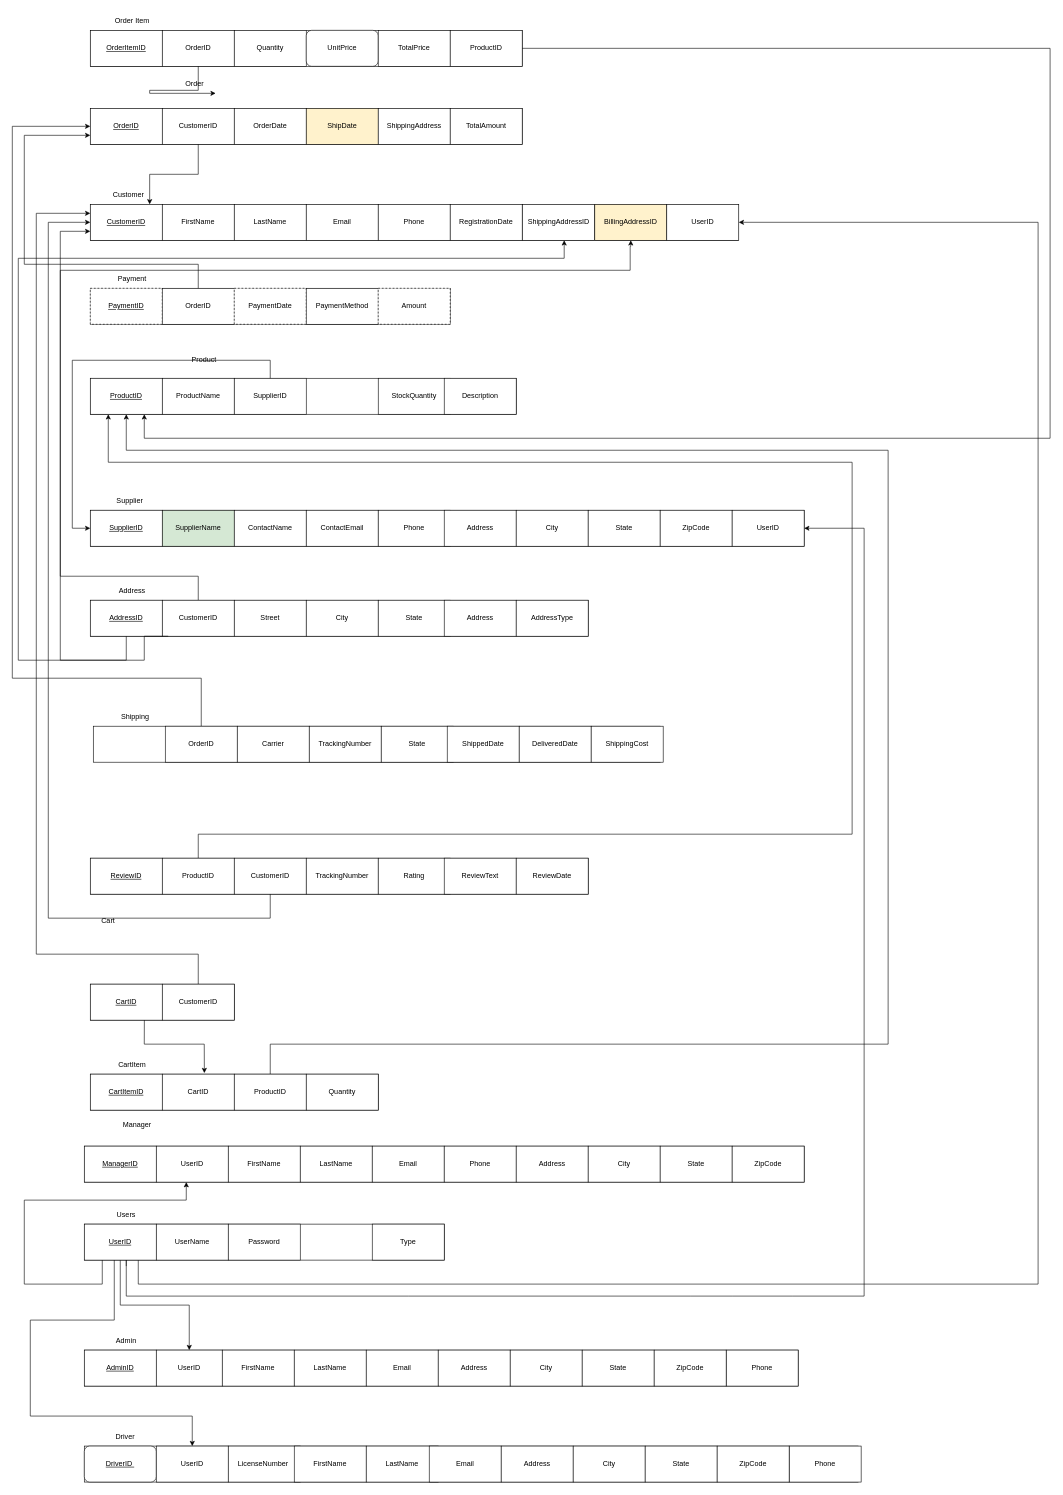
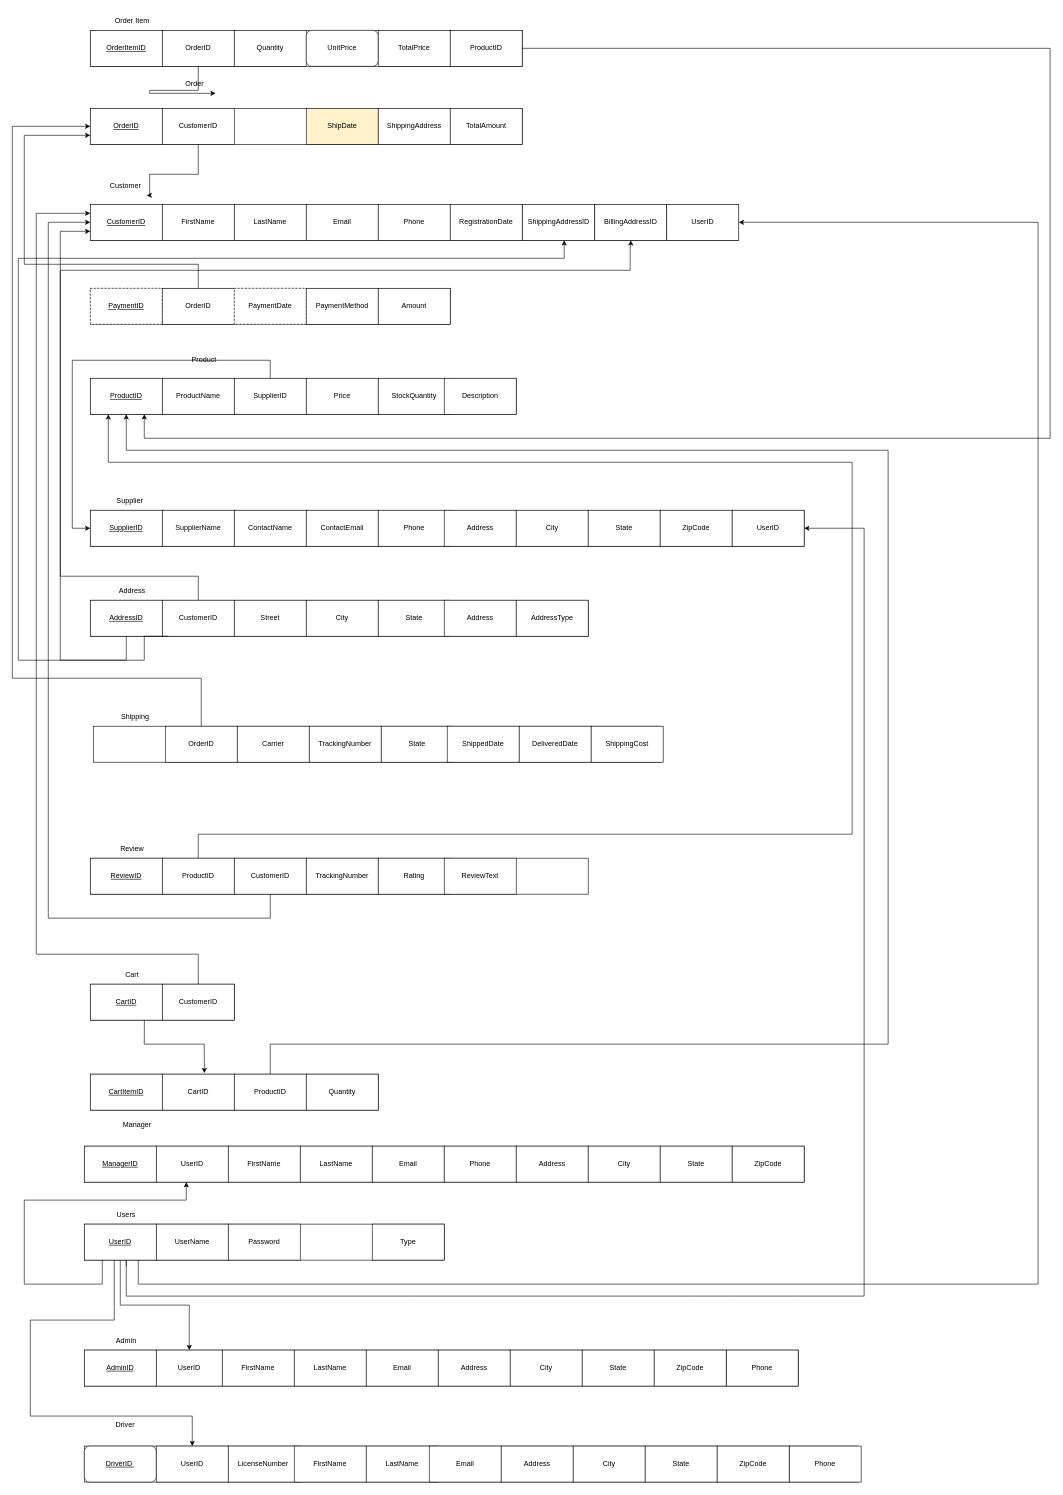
node "OrderDate": removed
node "Customer": moved (129, 195) -> (126, 186)
node "BillingAddressID": fillcolor #fff2cc -> #ffffff
node "Payment": removed
node "Amount": style dashed -> solid
node "Price": added
node "SupplierName": fillcolor #d5e8d4 -> #ffffff
node "Review": added
node "ReviewDate": removed
node "Cart": moved (108, 921) -> (132, 975)
node "CartItem": removed
node "Driver": moved (126, 1437) -> (126, 1425)
